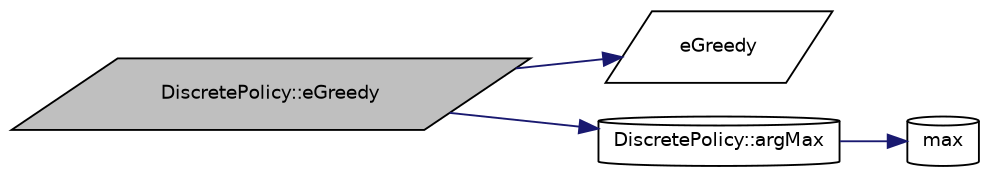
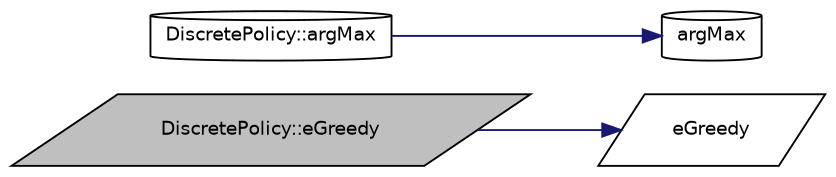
edge "DiscretePolicy::eGreedy" -> "DiscretePolicy::argMax": removed
node "max": label "max" -> "argMax"
